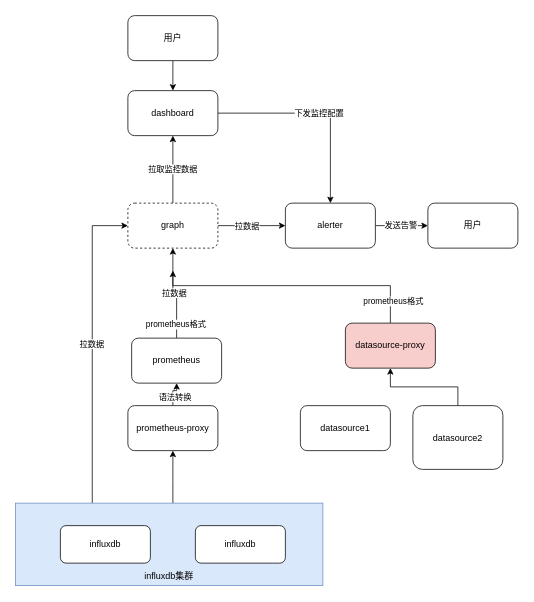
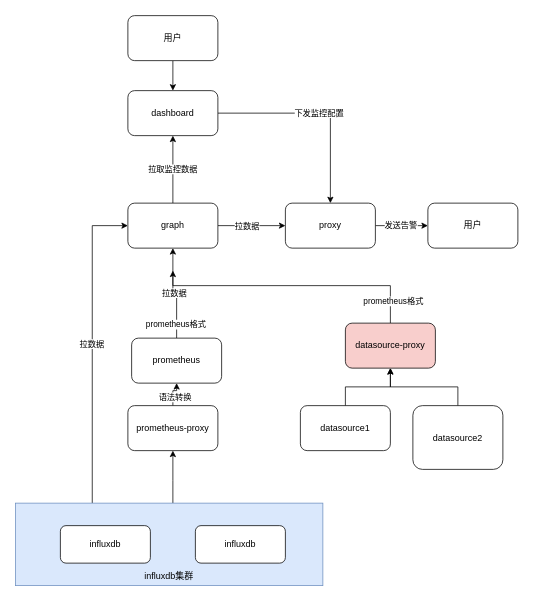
node "graph": style dashed -> solid
node "alerter": label "alerter" -> "proxy"
edge "datasource1" -> "datasource-proxy": added
